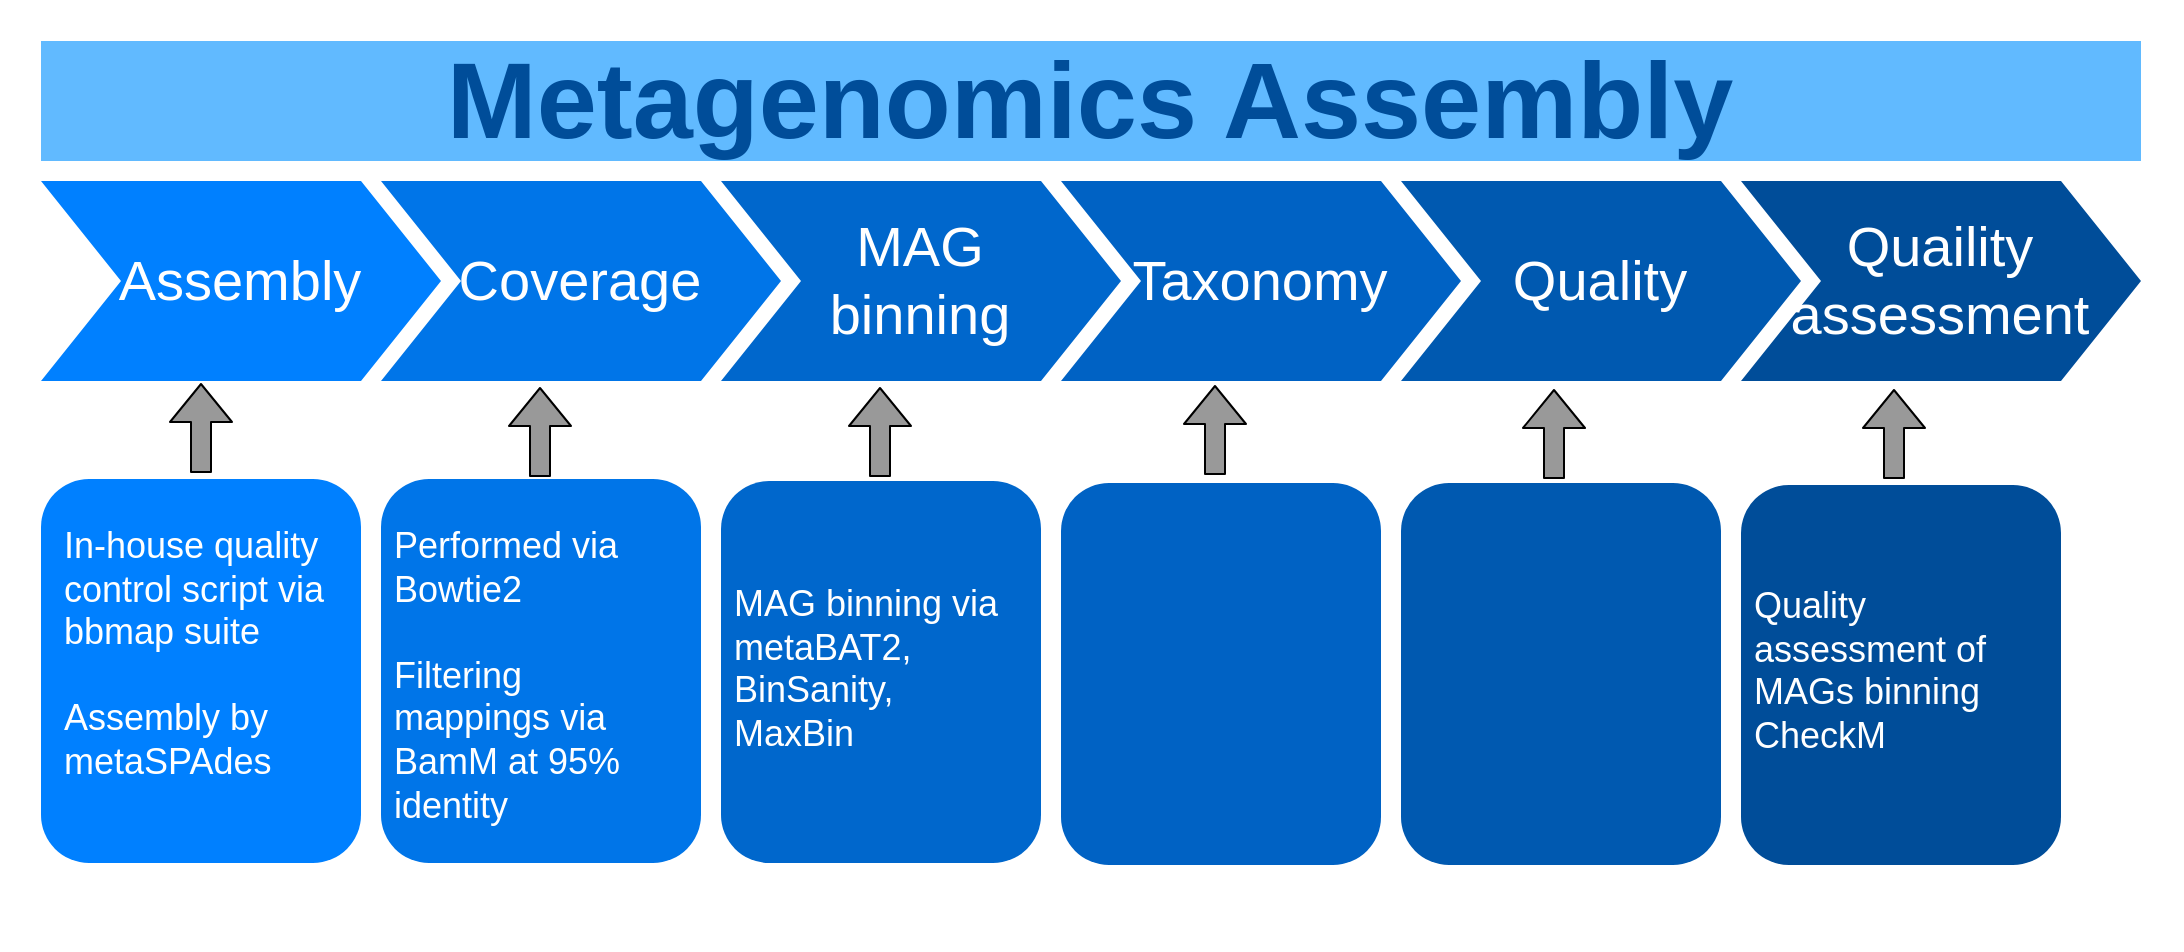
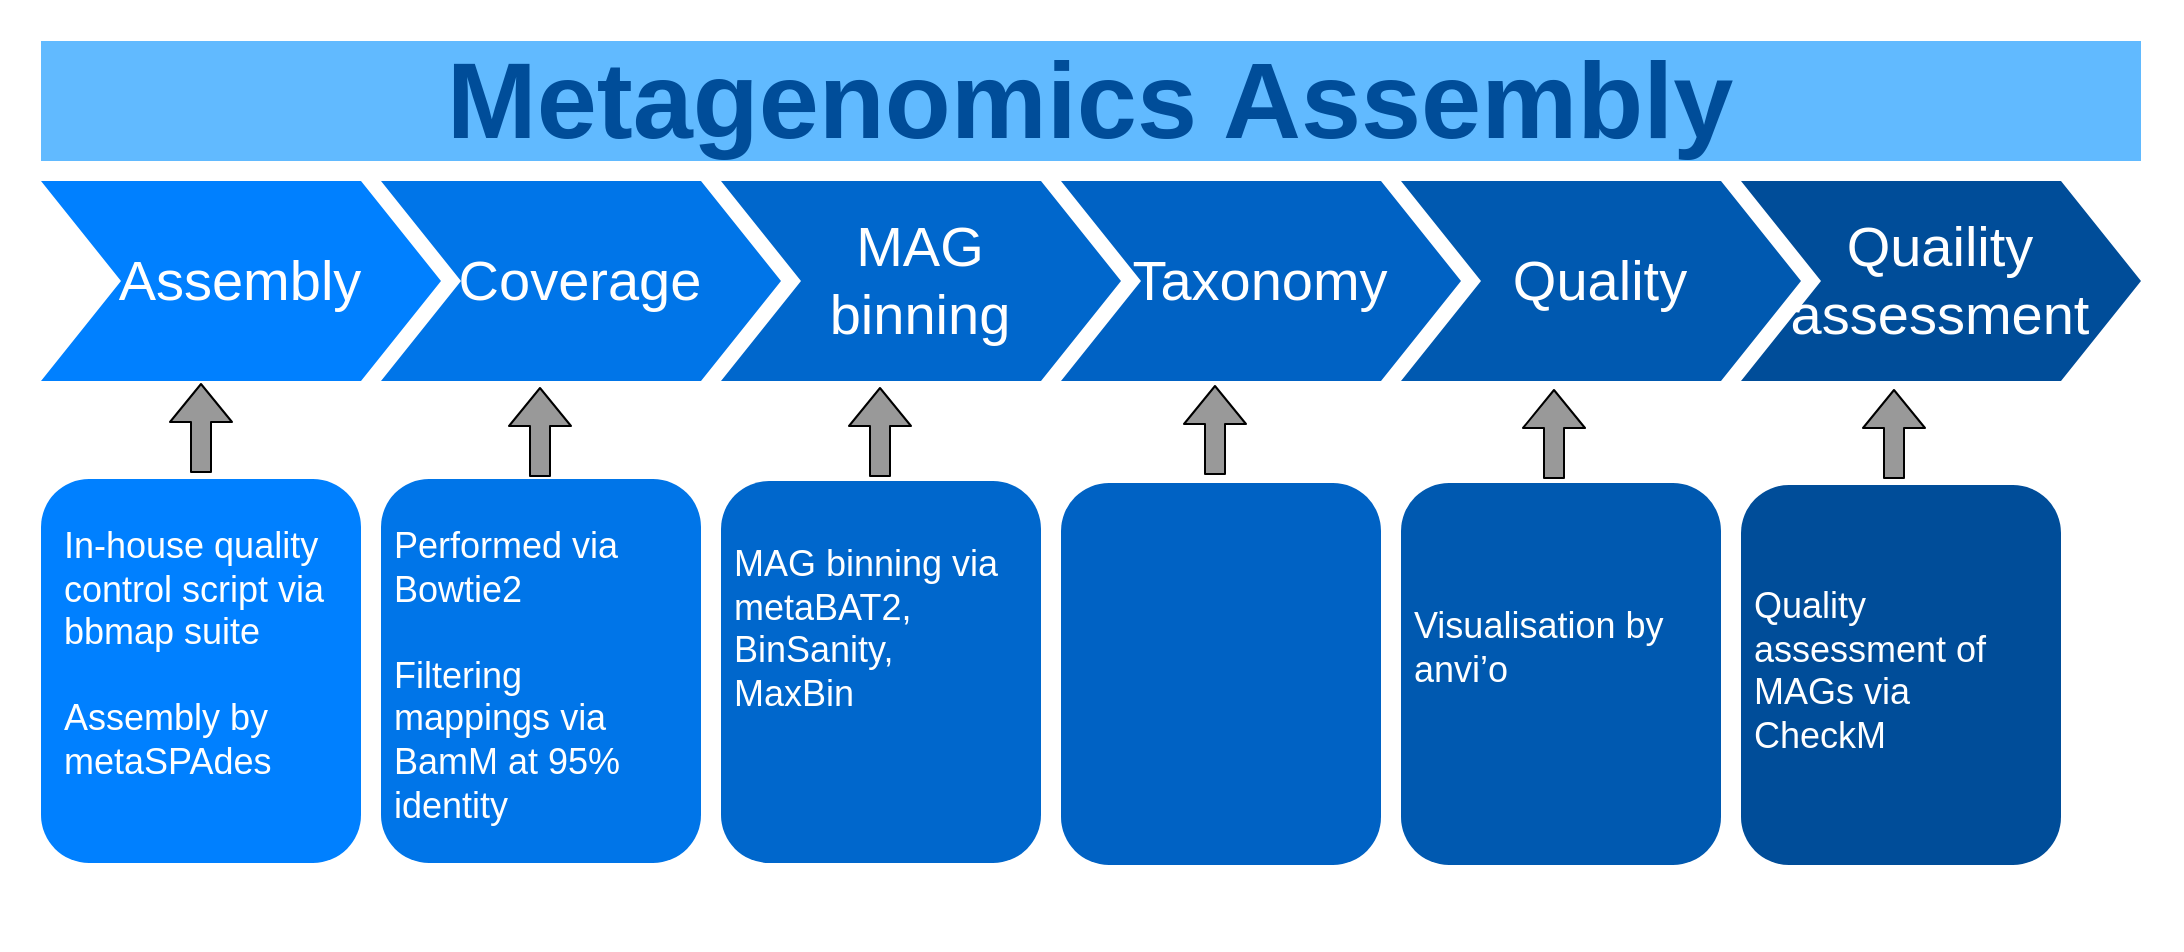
node "Quality assessment of MAGs binning CheckM": label "Quality assessment of MAGs binning CheckM" -> "Quality assessment of MAGs via CheckM"
node "Visualisation by anvi’o": added
node "MAG binning via metaBAT2, BinSanity, MaxBin": moved (876, 702) -> (876, 662)
